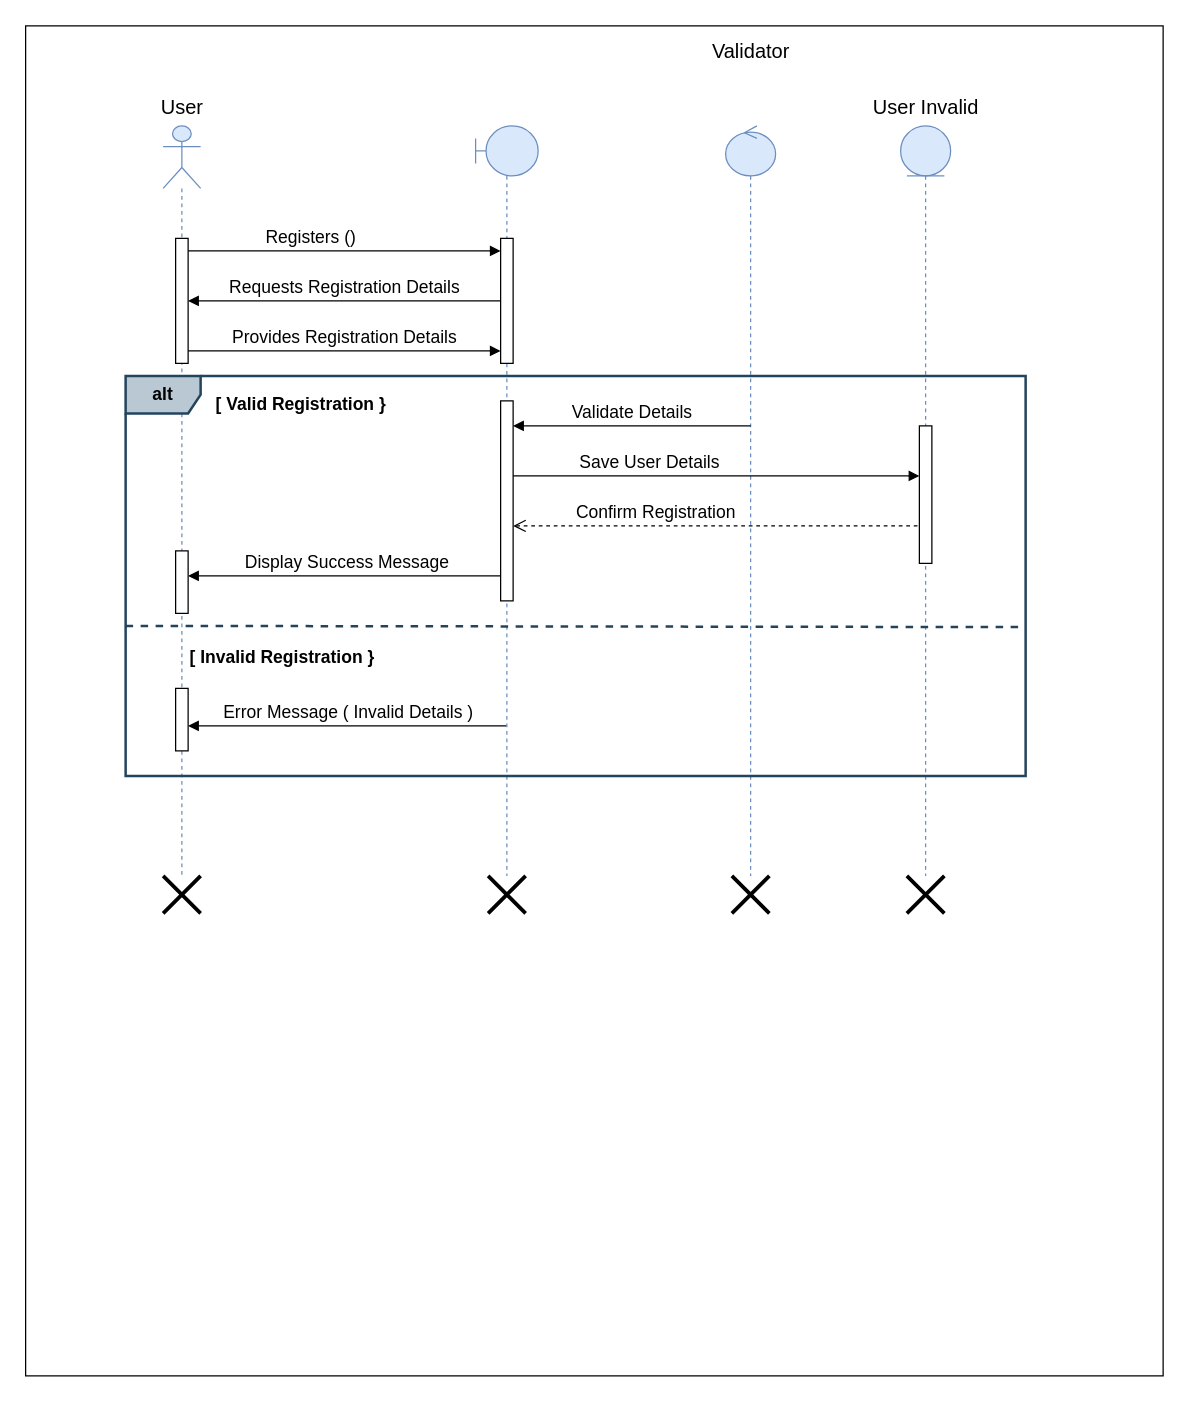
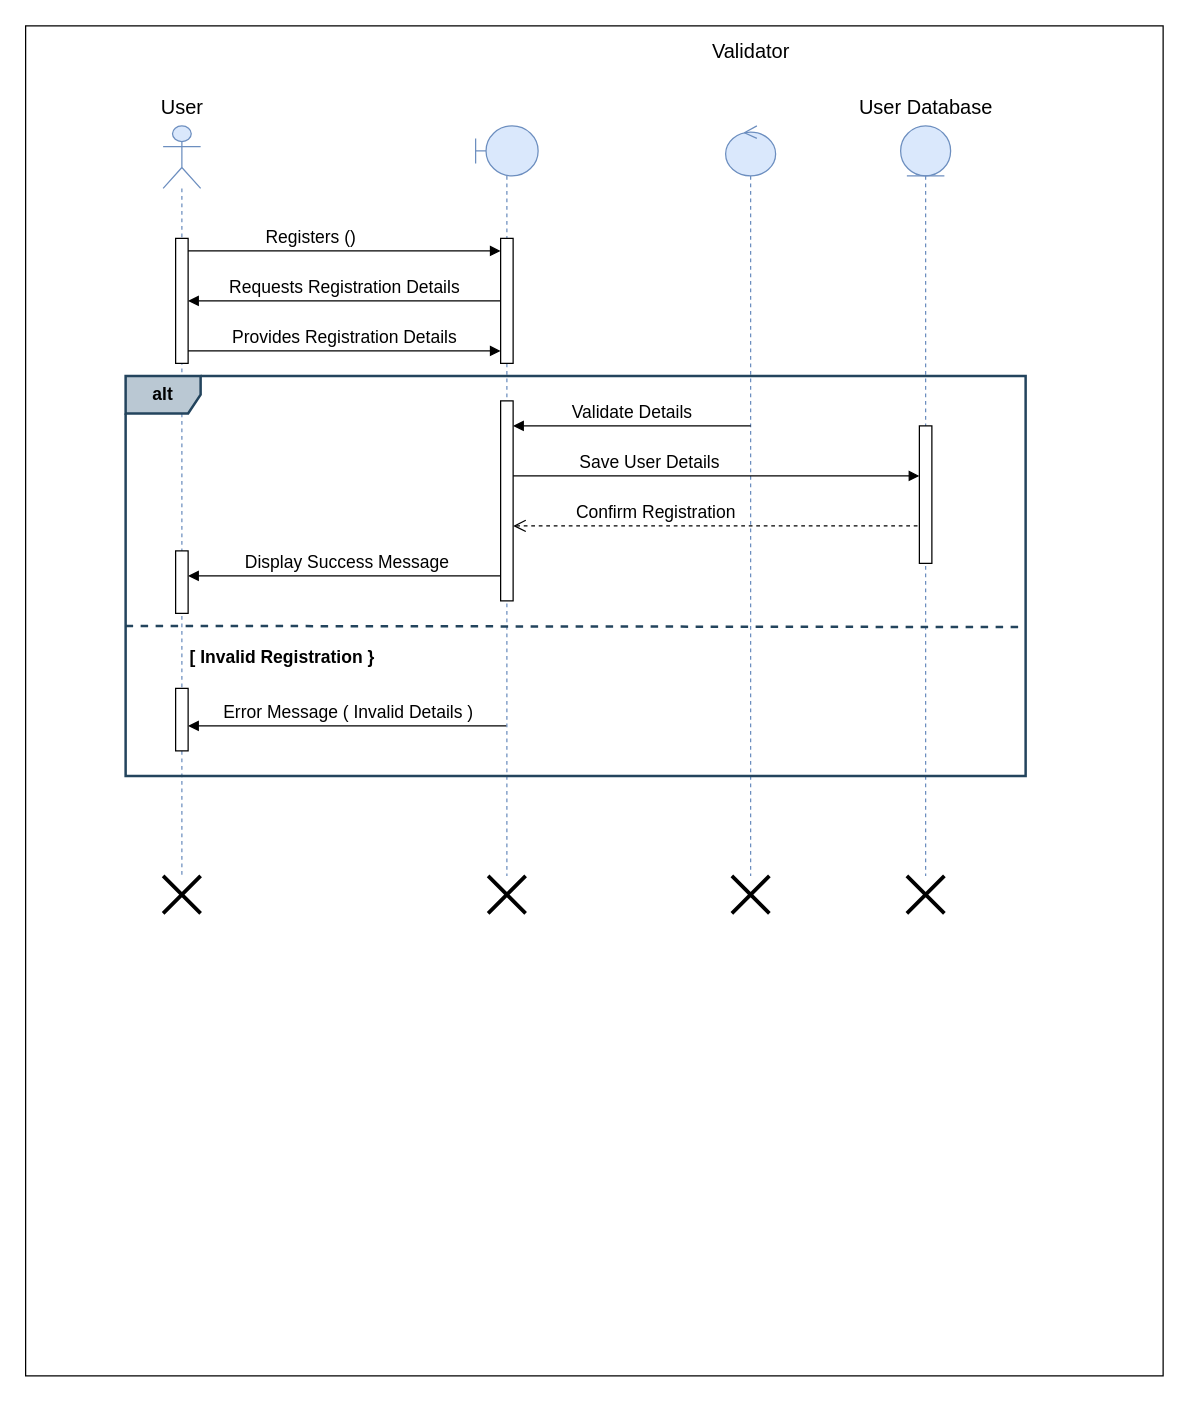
node "User Invalid": label "User Invalid" -> "User Database"
node "[ Valid Registration }": removed
